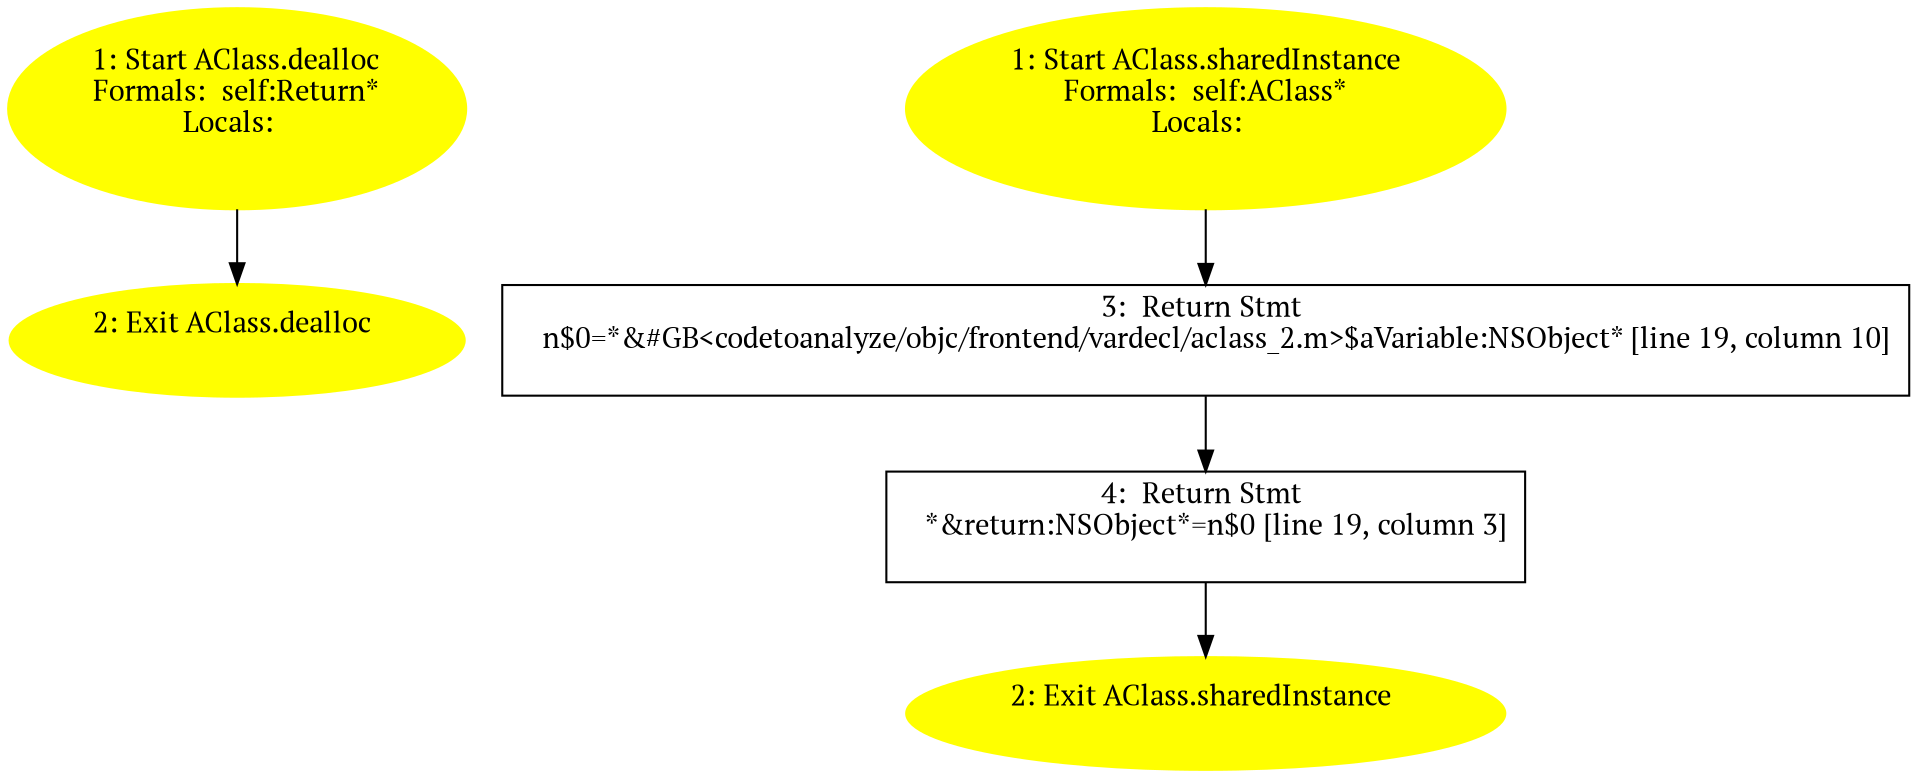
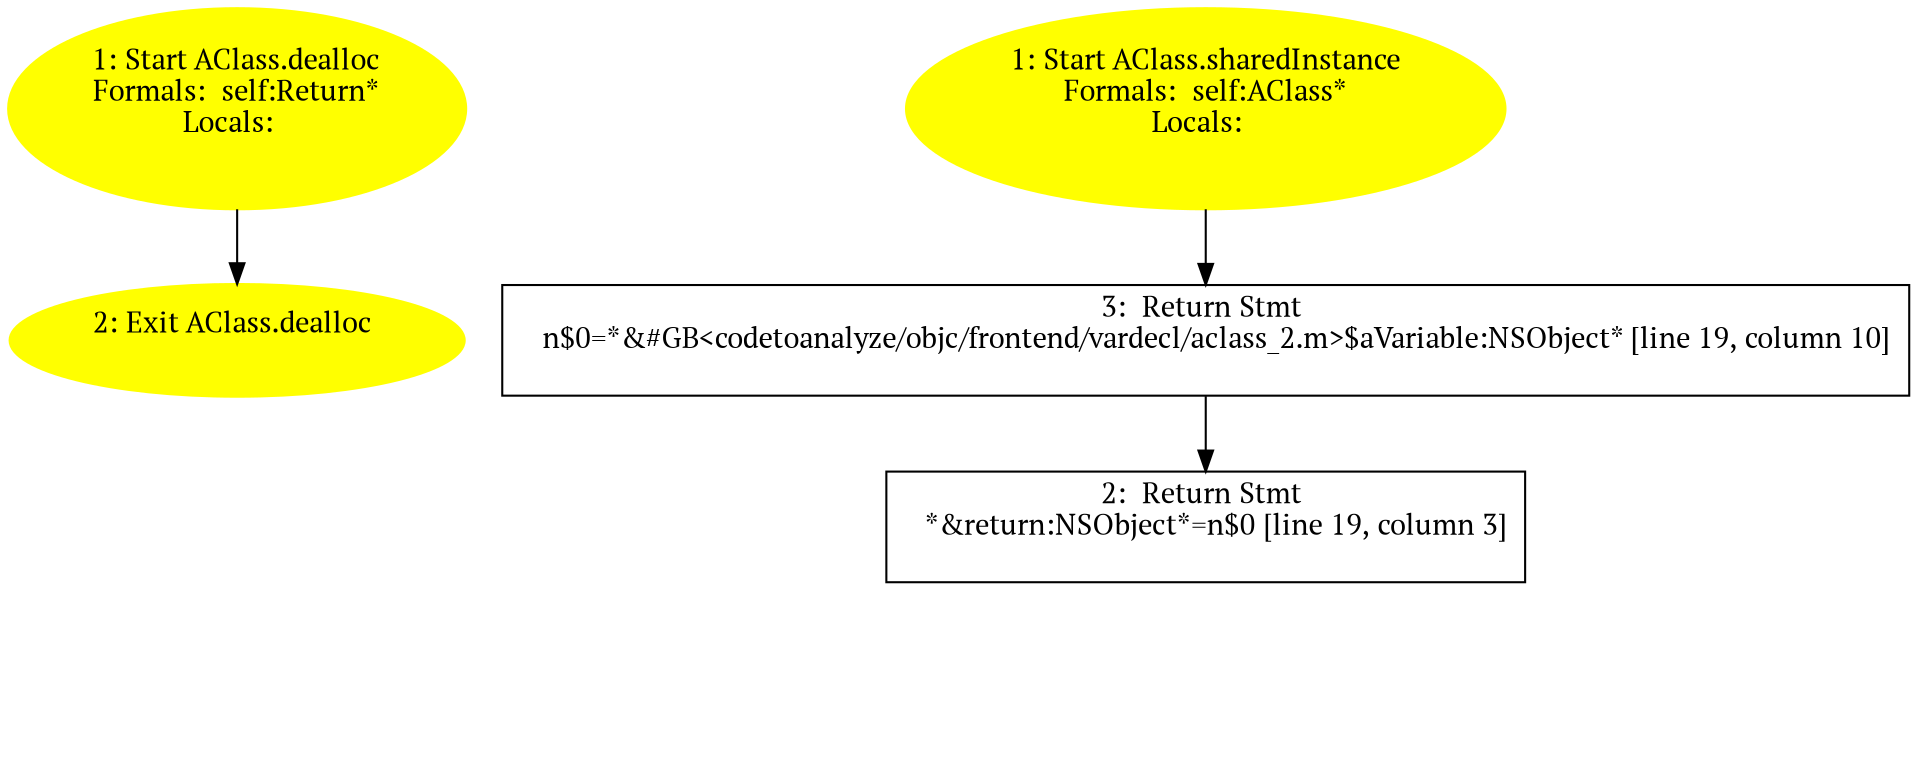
node "4:  Return Stmt *&return:NSObject*=n$0 [line 19, column 3]": label "4:  Return Stmt *&return:NSObject*=n$0 [line 19, column 3]" -> "2:  Return Stmt *&return:NSObject*=n$0 [line 19, column 3]"
node "2: Exit AClass.sharedInstance": removed
